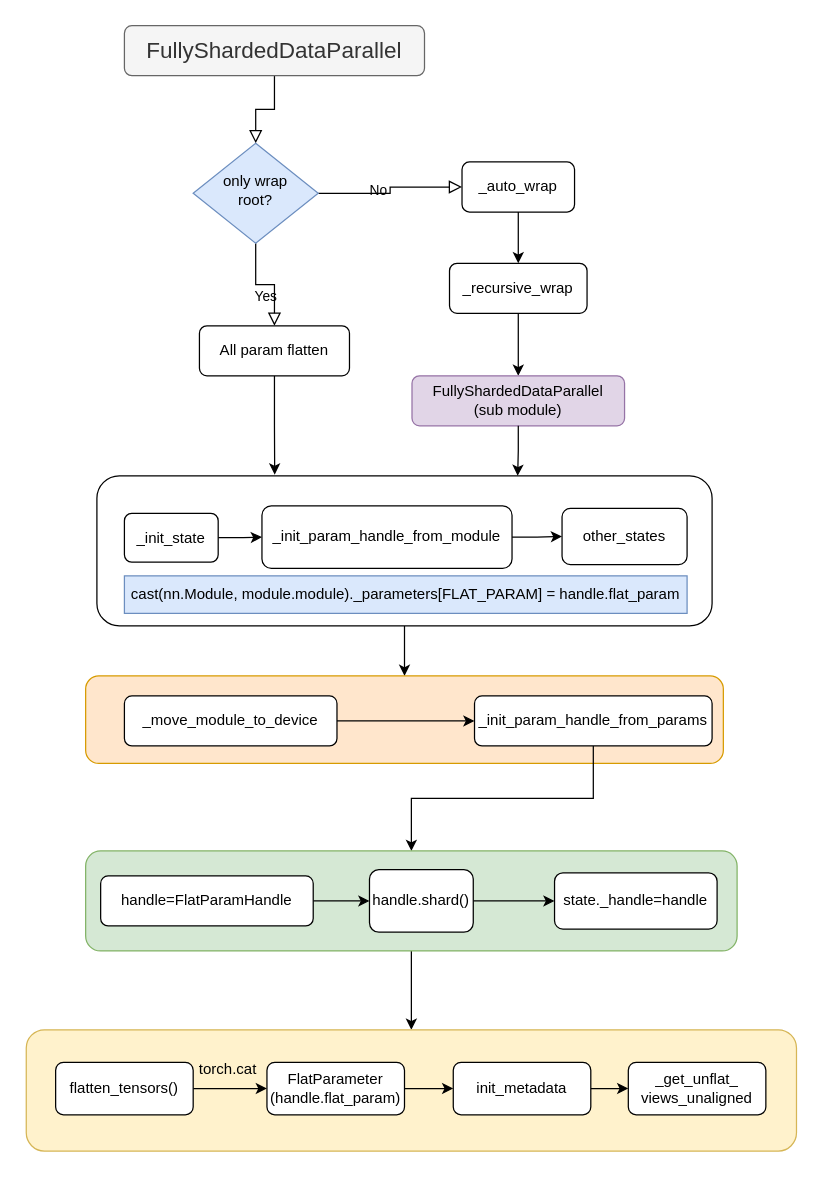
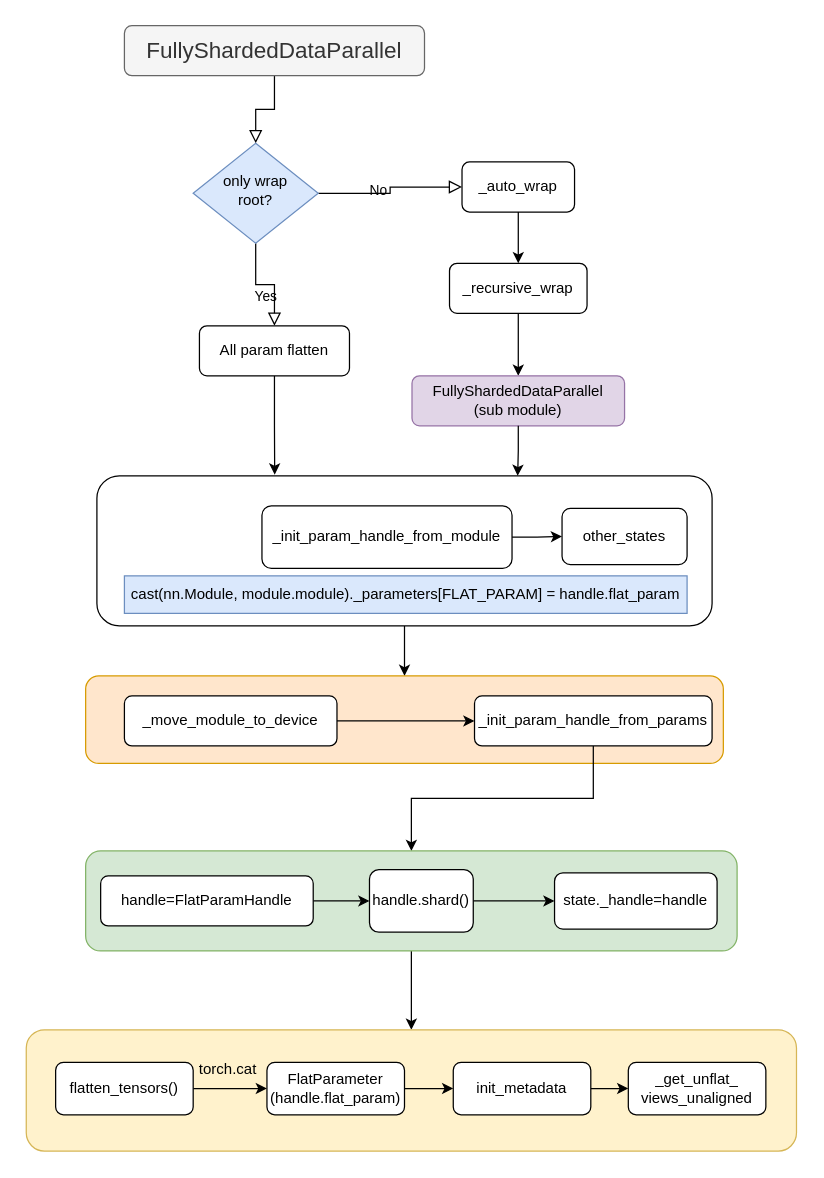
node "_init_state": removed
edge "_init_state" -> "_init_param_handle_from_module": removed
